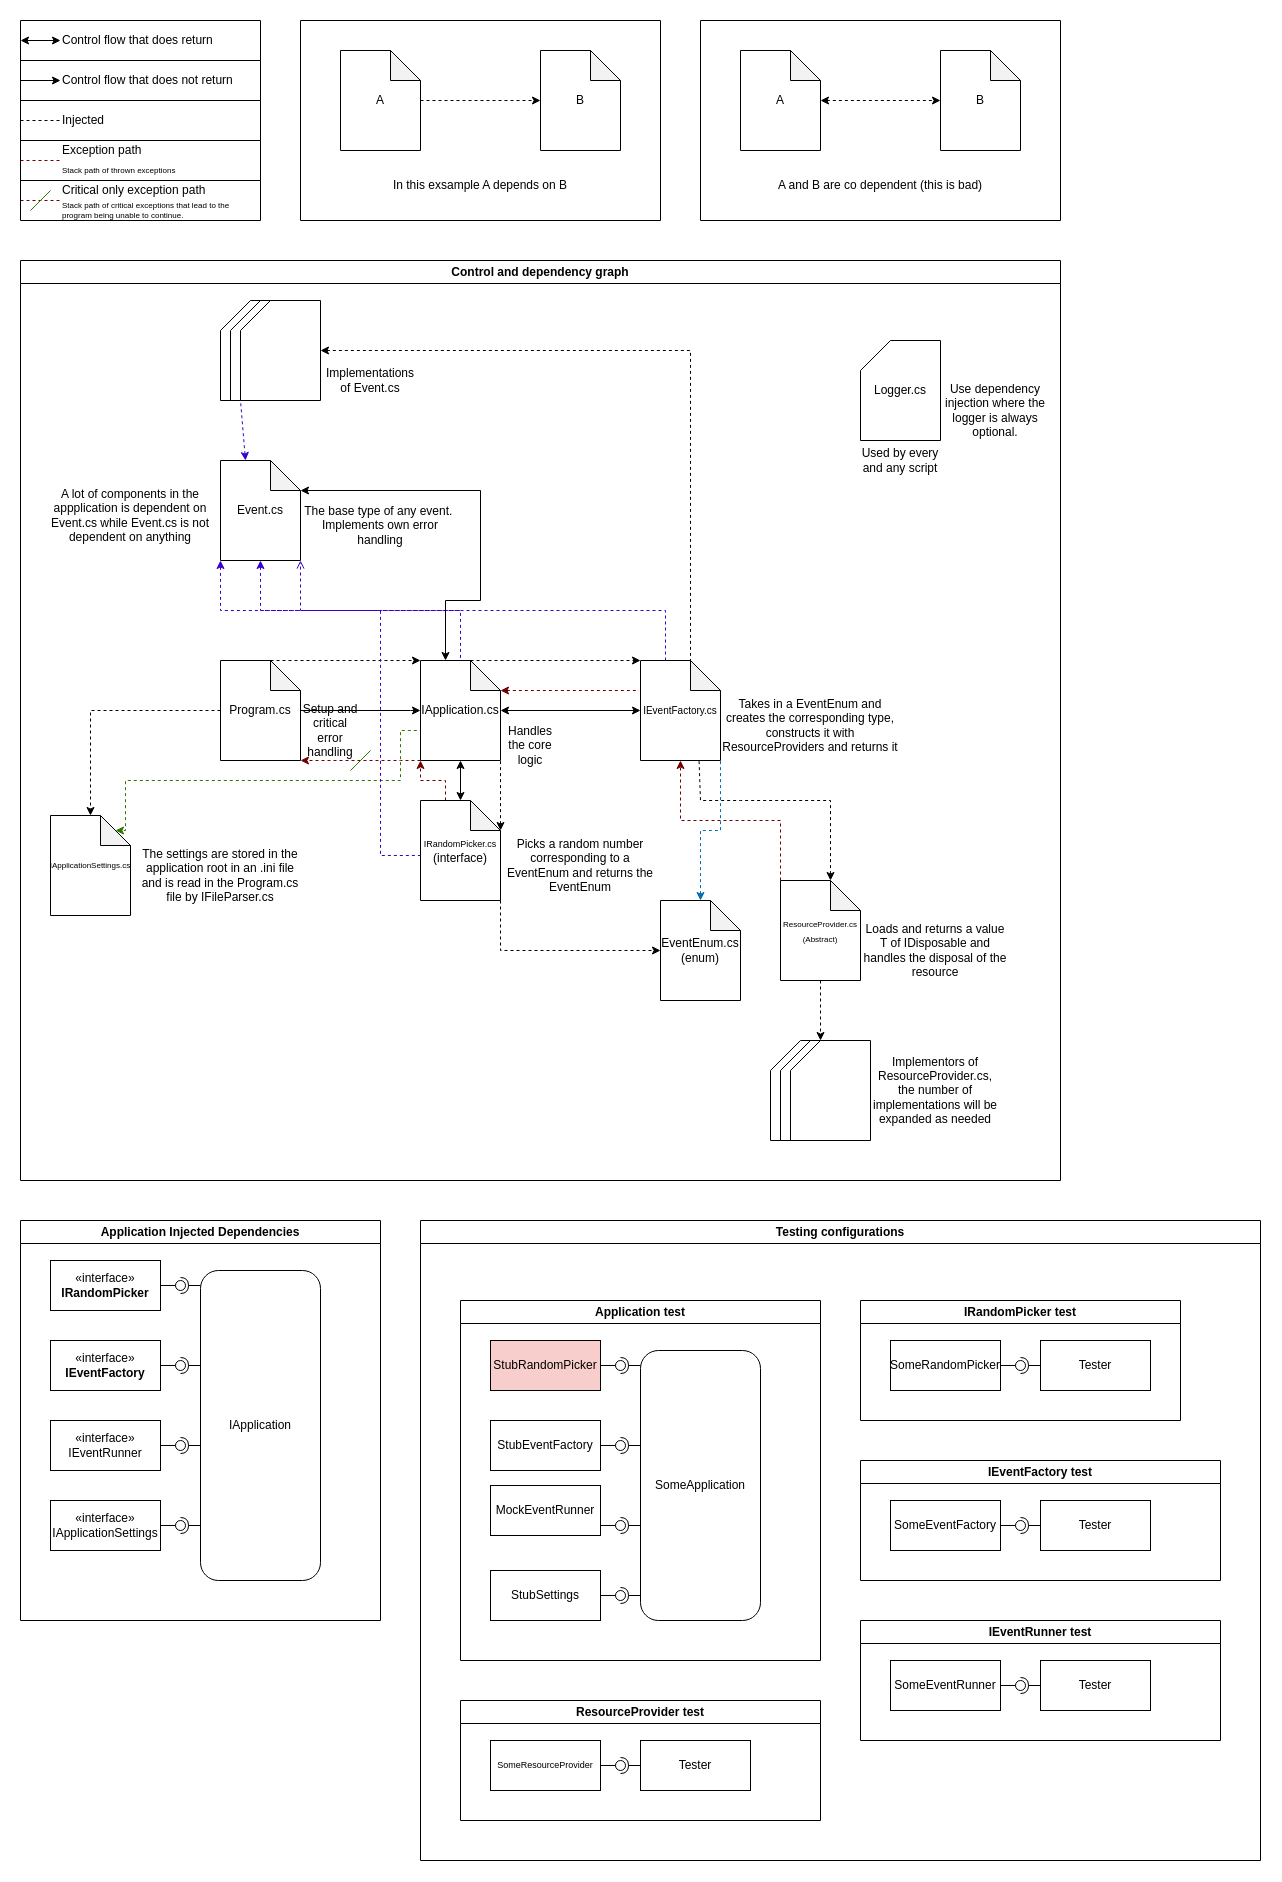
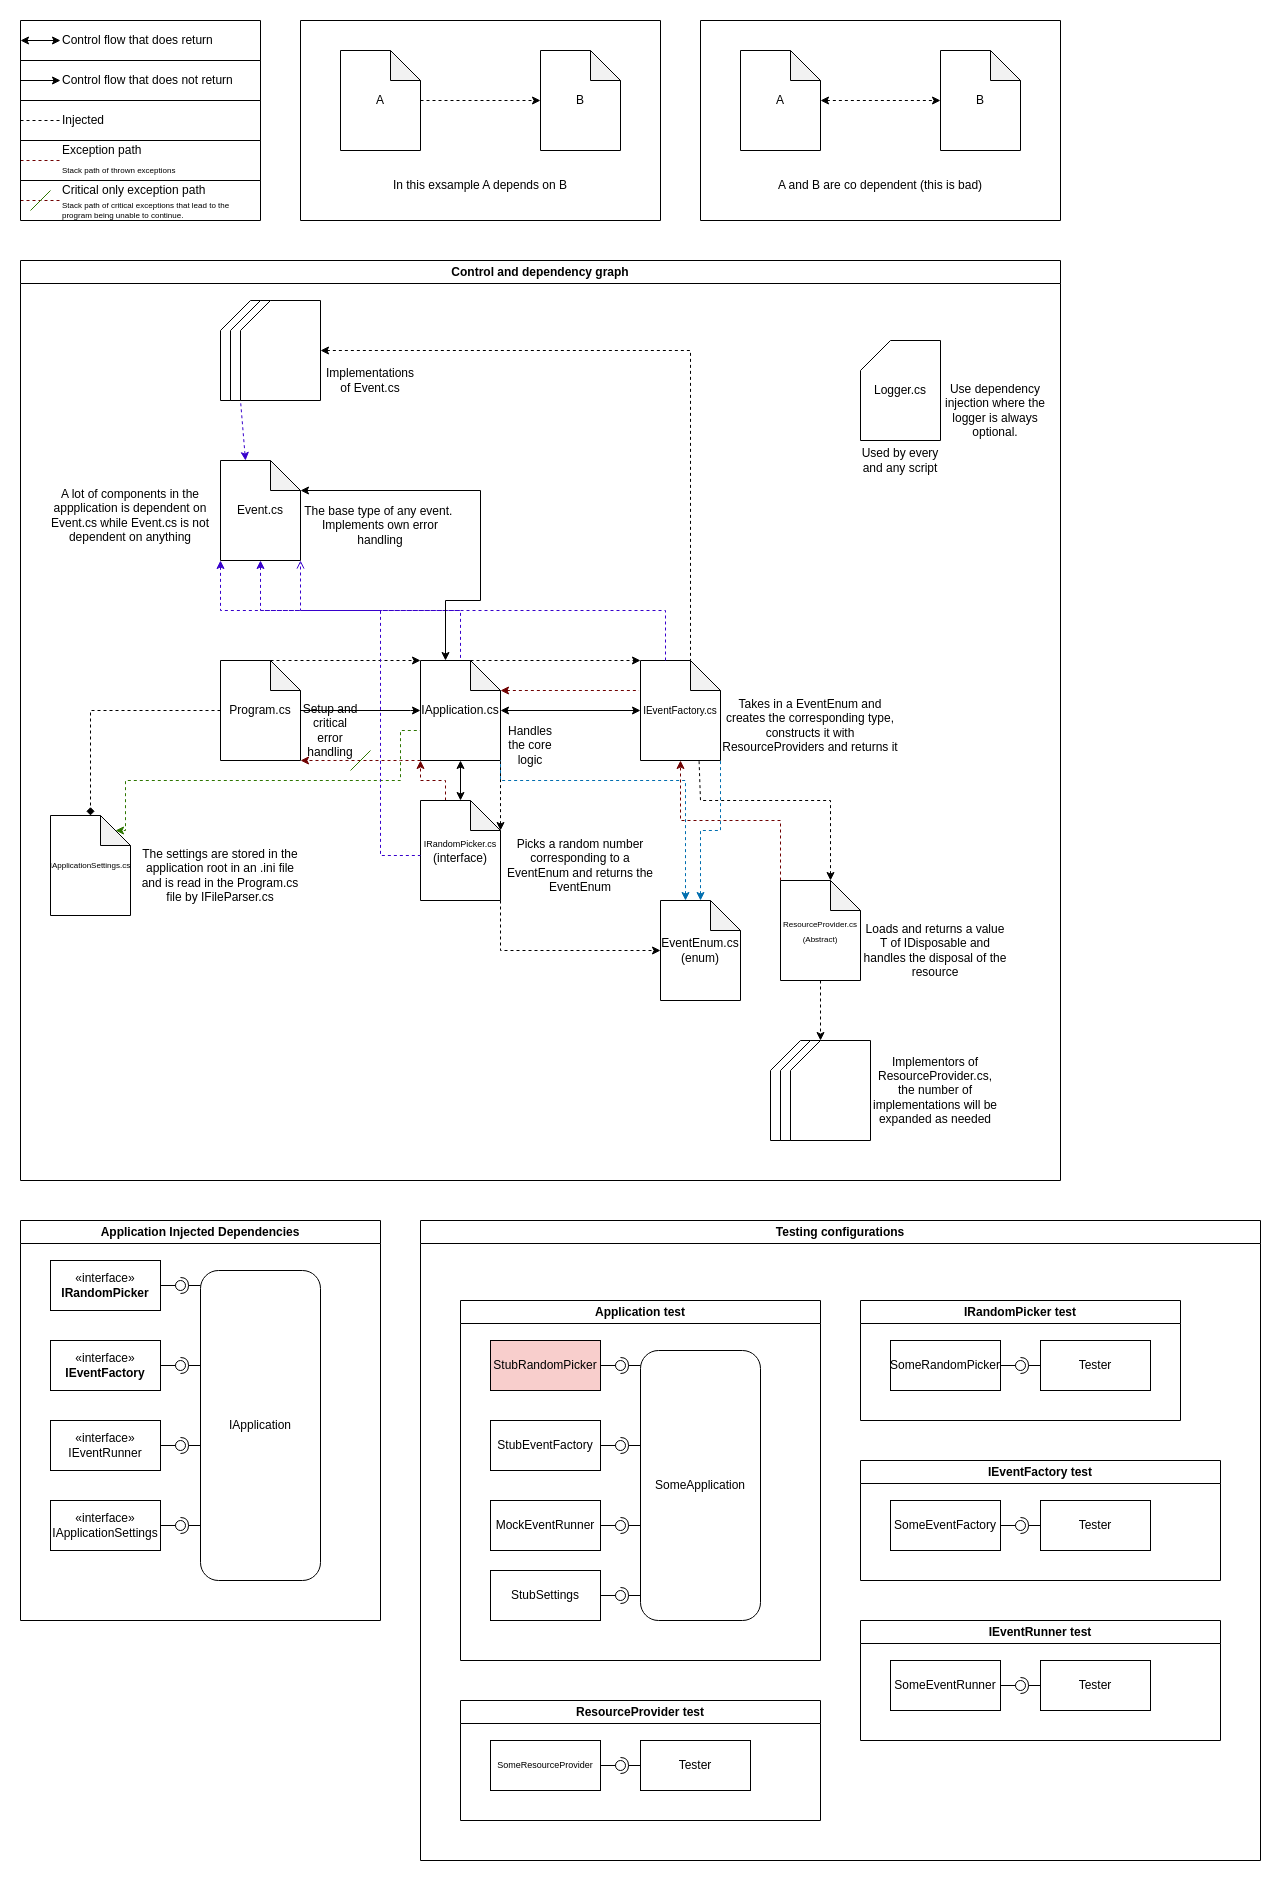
edge "IApplication.cs" -> "EventEnum.cs (enum)": added
edge "Program.cs" -> "IApplicationSettings.cs": arrowhead classic -> diamond
node "MockEventRunner": moved (546, 1511) -> (546, 1526)
